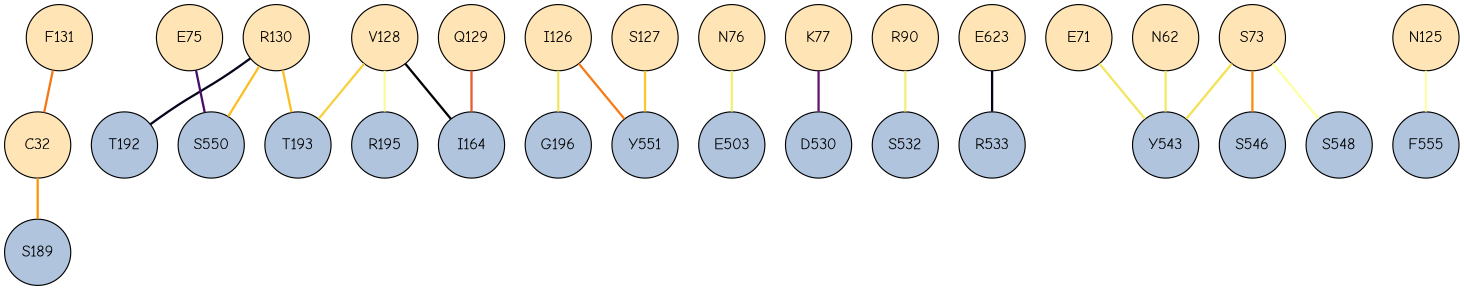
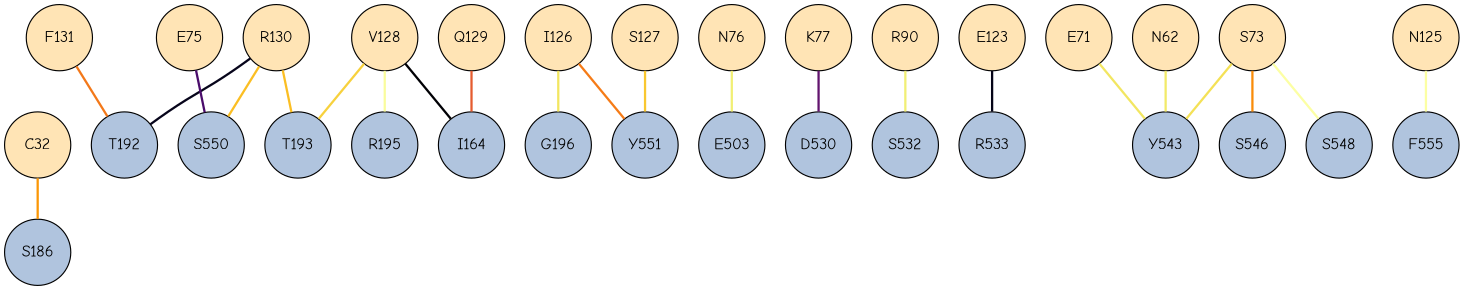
node "E623": label "E623" -> "E123"
edge "F131" -- "C32": now "F131" -- "T192"
node "S189": label "S189" -> "S186"
